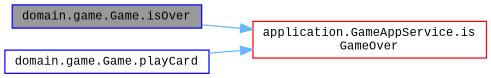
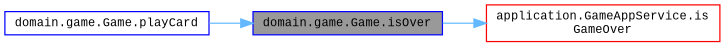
edge "domain.game.Game.playCard" -> "application.GameAppService.is GameOver": now "domain.game.Game.playCard" -> "domain.game.Game.isOver"
